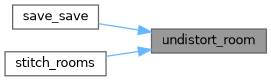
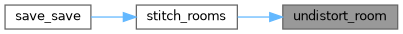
edge "save_save" -> "undistort_room": now "save_save" -> "stitch_rooms"
